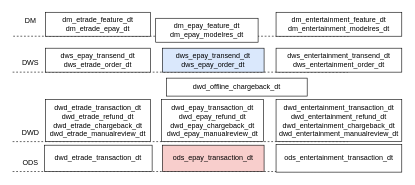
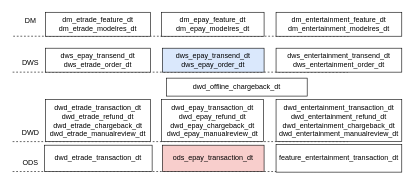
node "dm_etrade_feature_dt dm_etrade_epay_dt": label "dm_etrade_feature_dt dm_etrade_epay_dt" -> "dm_etrade_feature_dt dm_etrade_modelres_dt"
node "dm_epay_feature_dt dm_epay_modelres_dt": moved (207, 30) -> (213, 24)
node "ods_entertainment_transaction_dt": label "ods_entertainment_transaction_dt" -> "feature_entertainment_transaction_dt"
